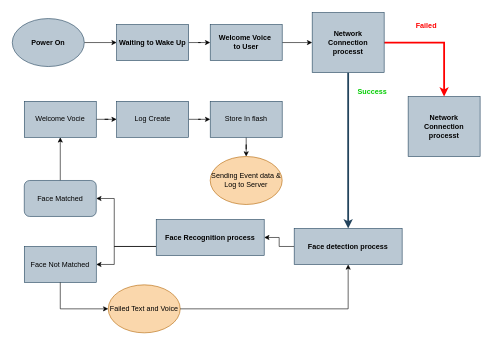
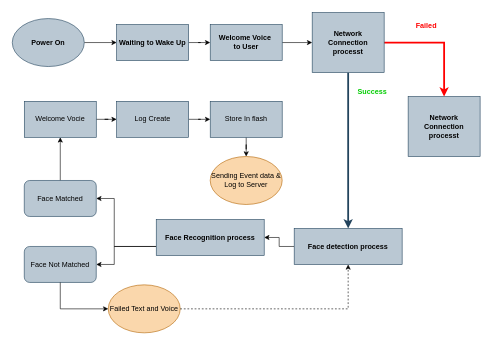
node "Face Not Matched": shape rectangle -> rounded rectangle
edge "Failed Text and Voice" -> "Face detection process": style solid -> dashed
